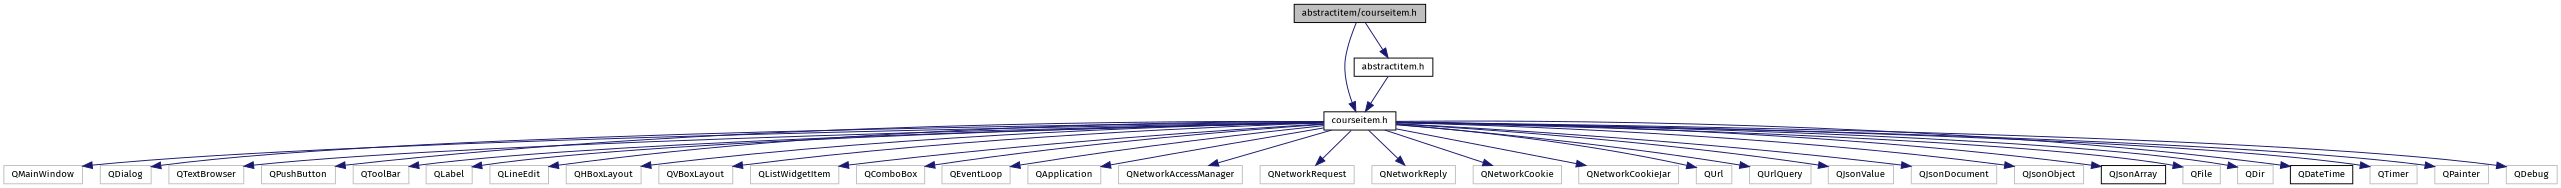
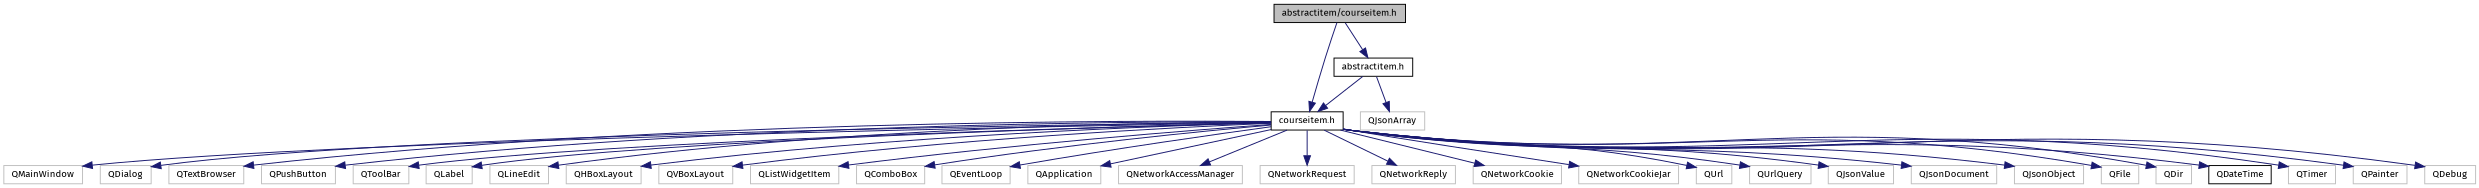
edge "courseitem.h" -> "QJsonArray": now "abstractitem.h" -> "QJsonArray"
node "QJsonArray": color black -> grey75
